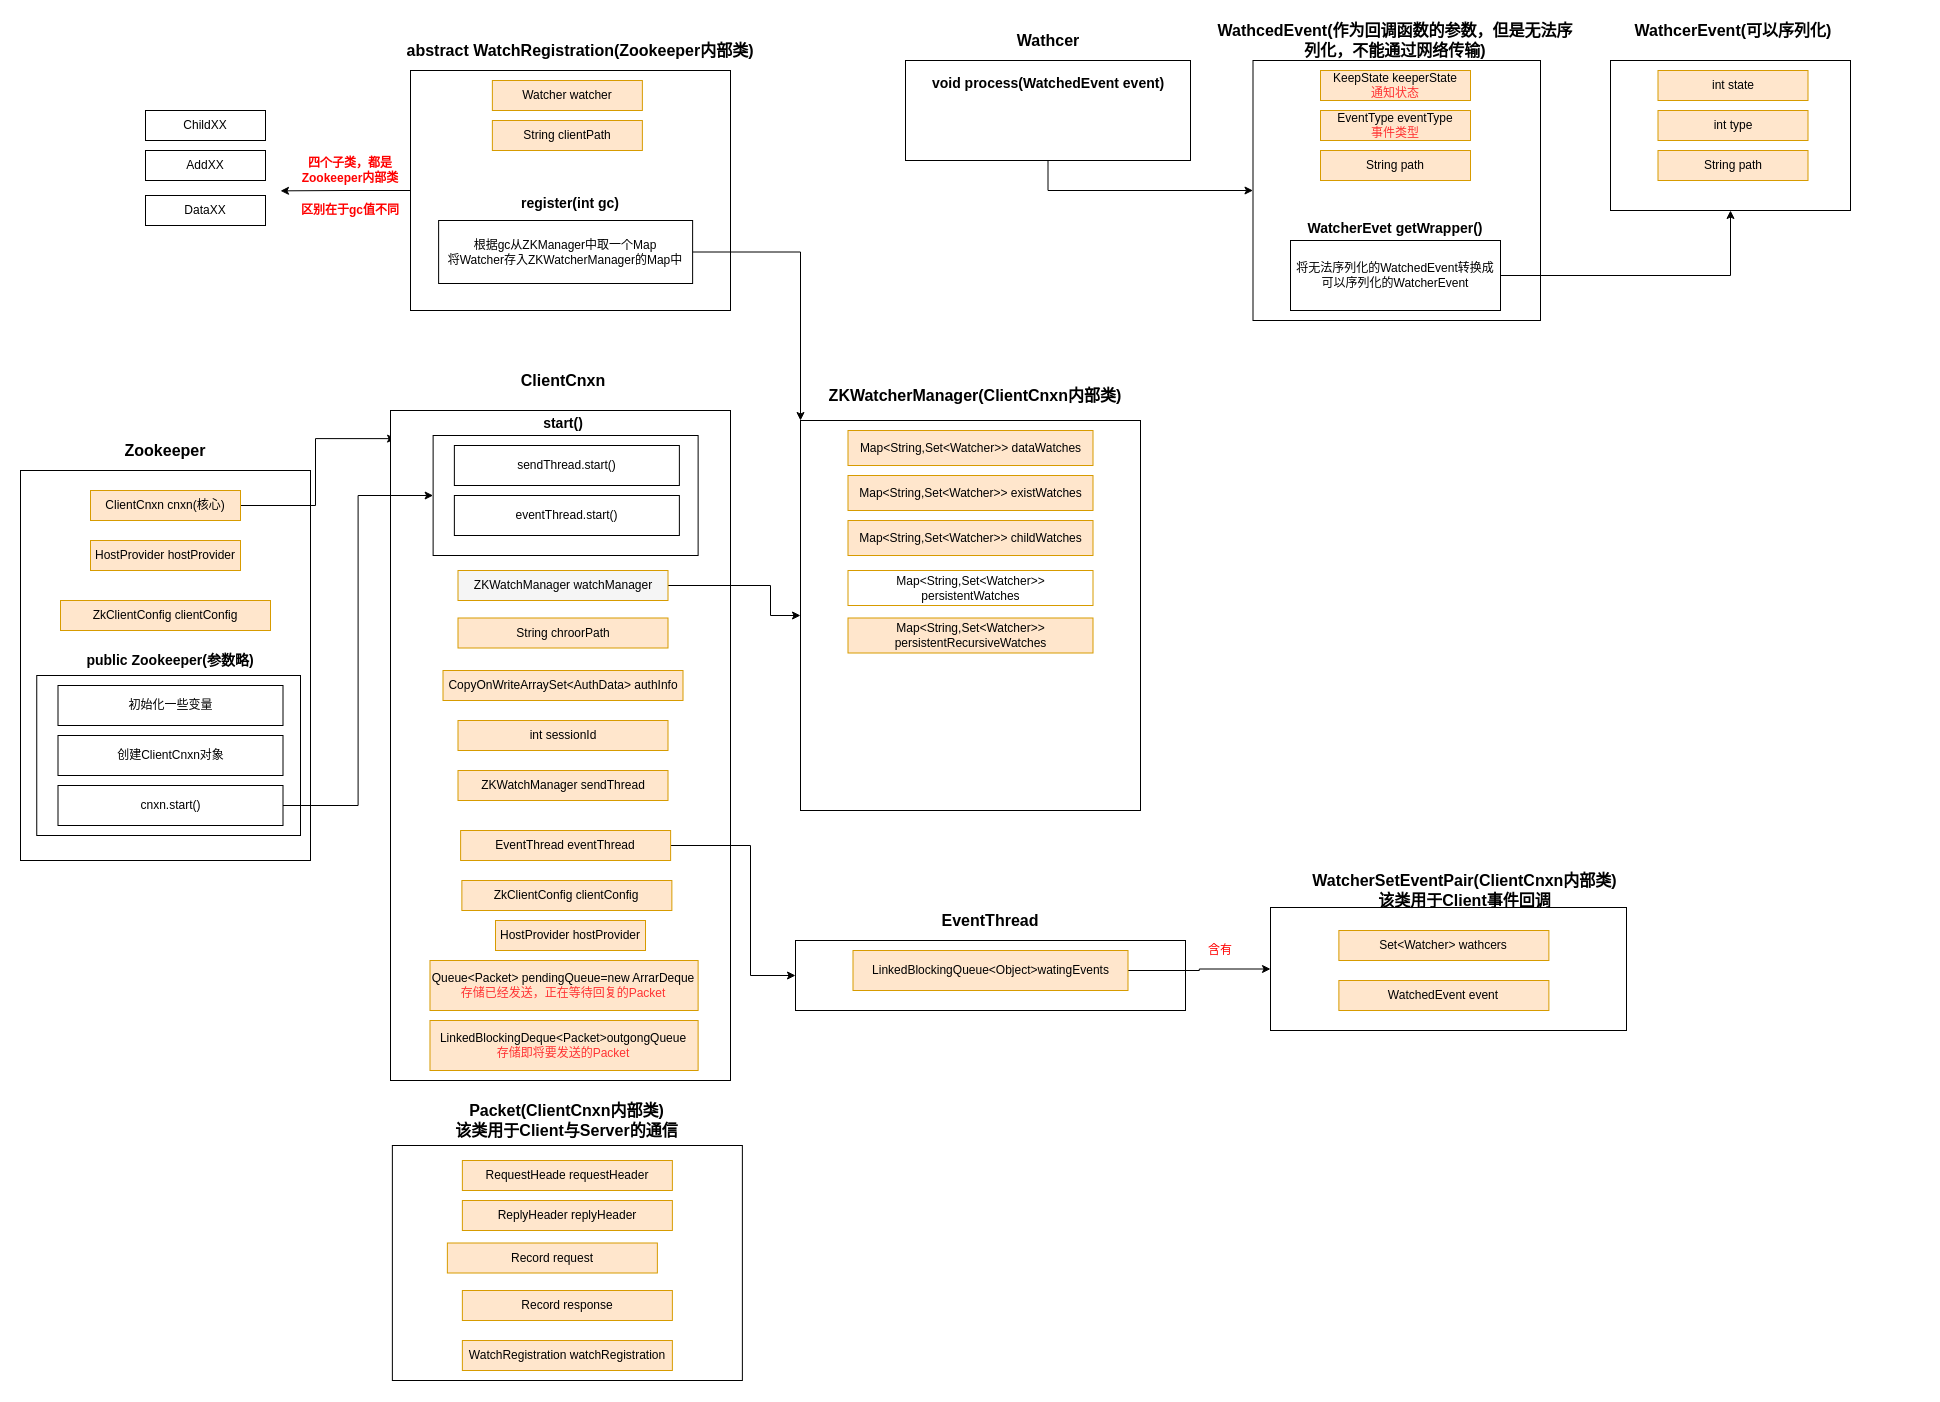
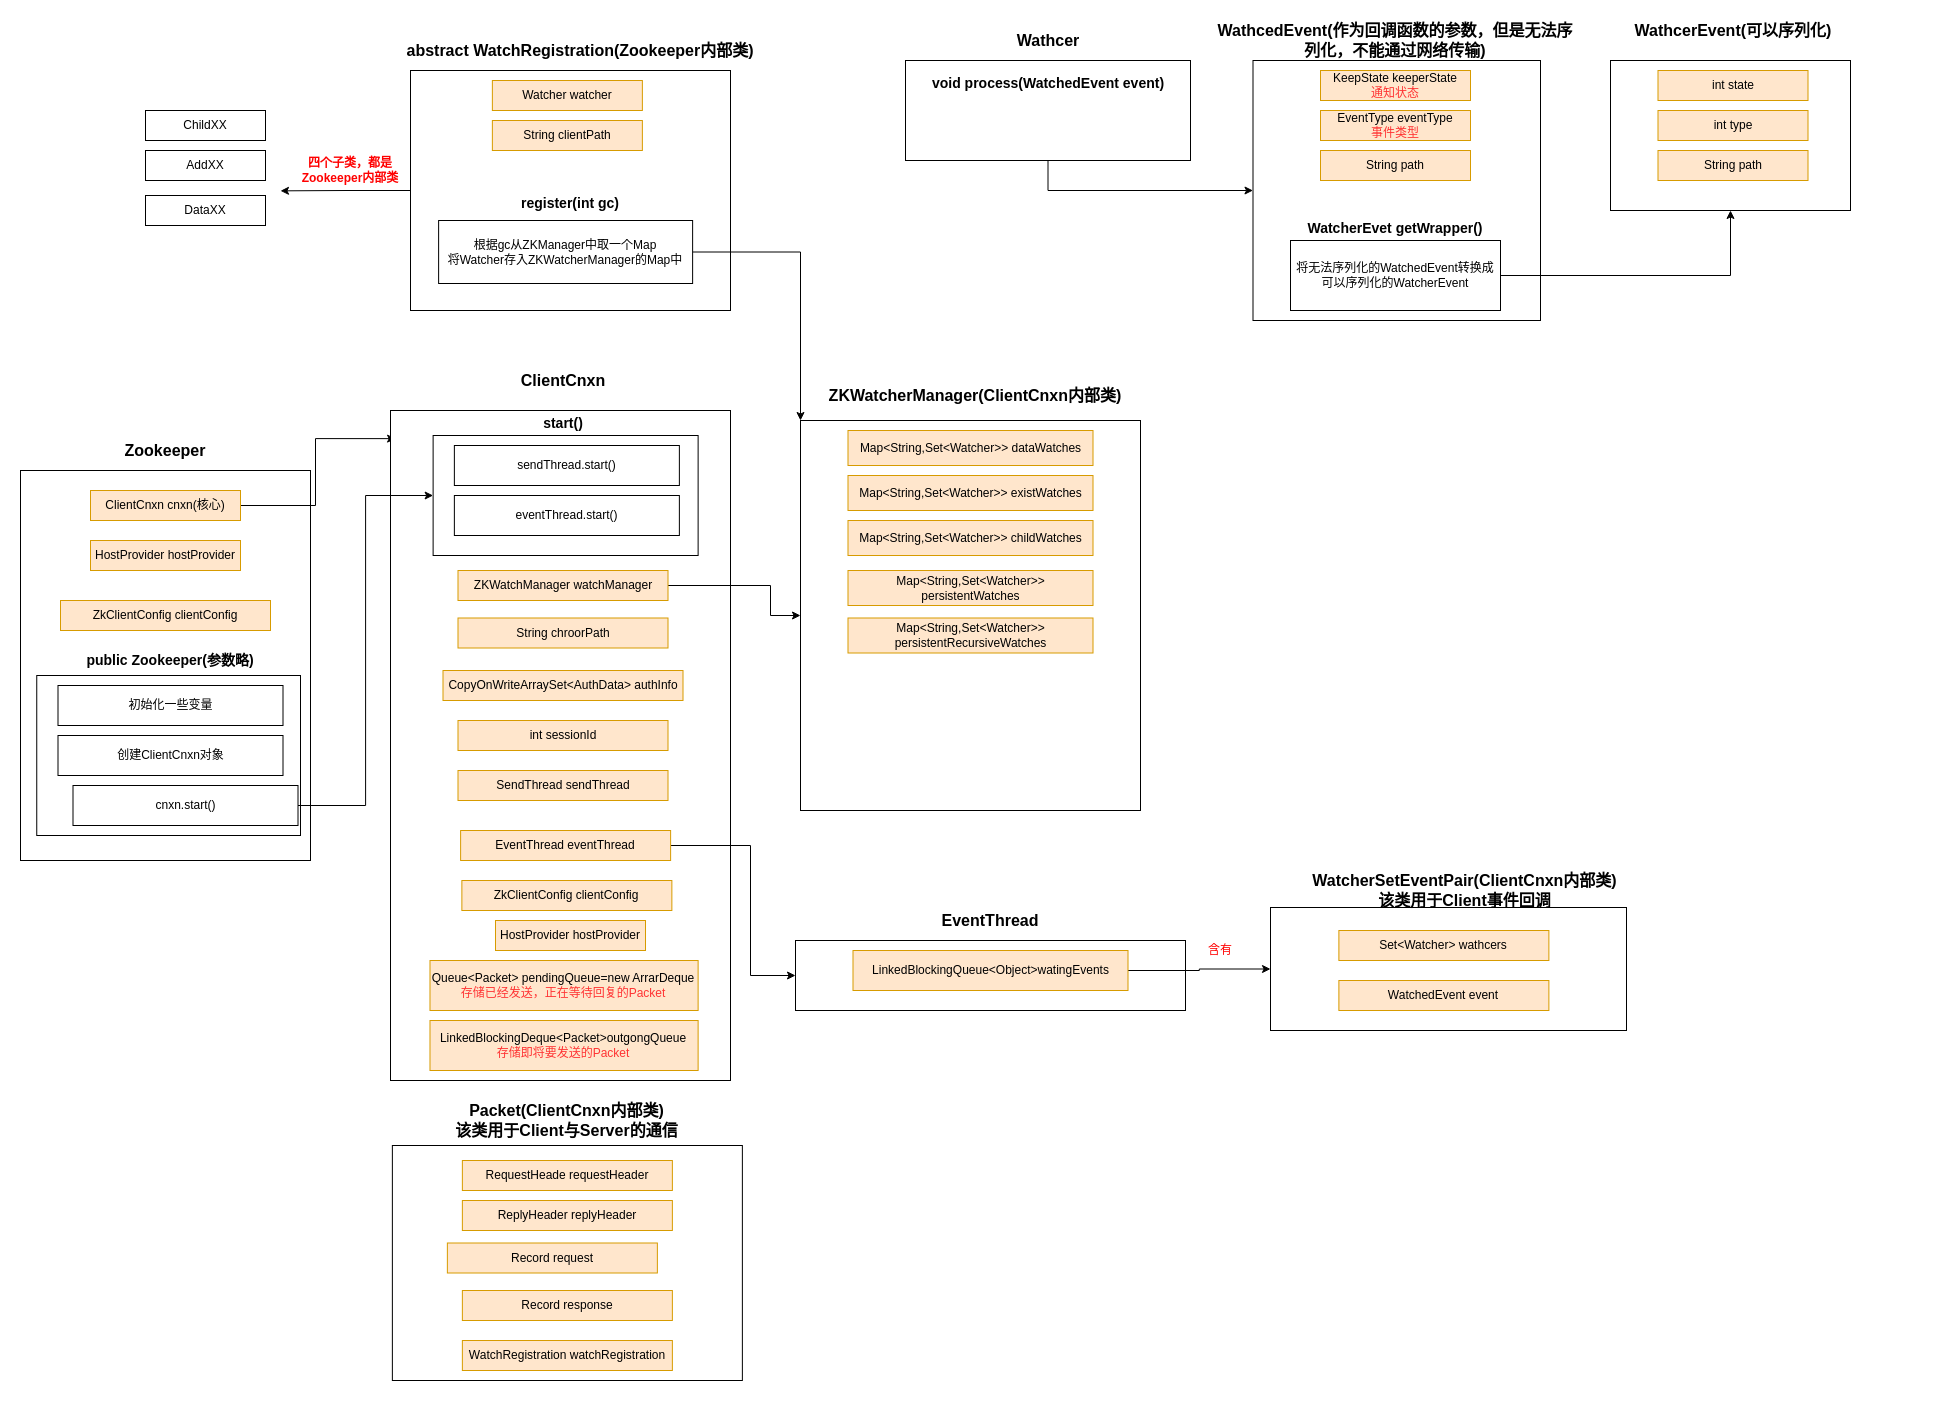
node "区别在于gc值不同": removed
node "ZKWatchManager watchManager": fillcolor #f5f5f5 -> #ffe6cc
node "Map<String,Set<Watcher>> persistentWatches": fillcolor #ffffff -> #ffe6cc
node "ZKWatchManager sendThread": label "ZKWatchManager sendThread" -> "SendThread sendThread"
node "cnxn.start()": moved (171, 806) -> (186, 806)
